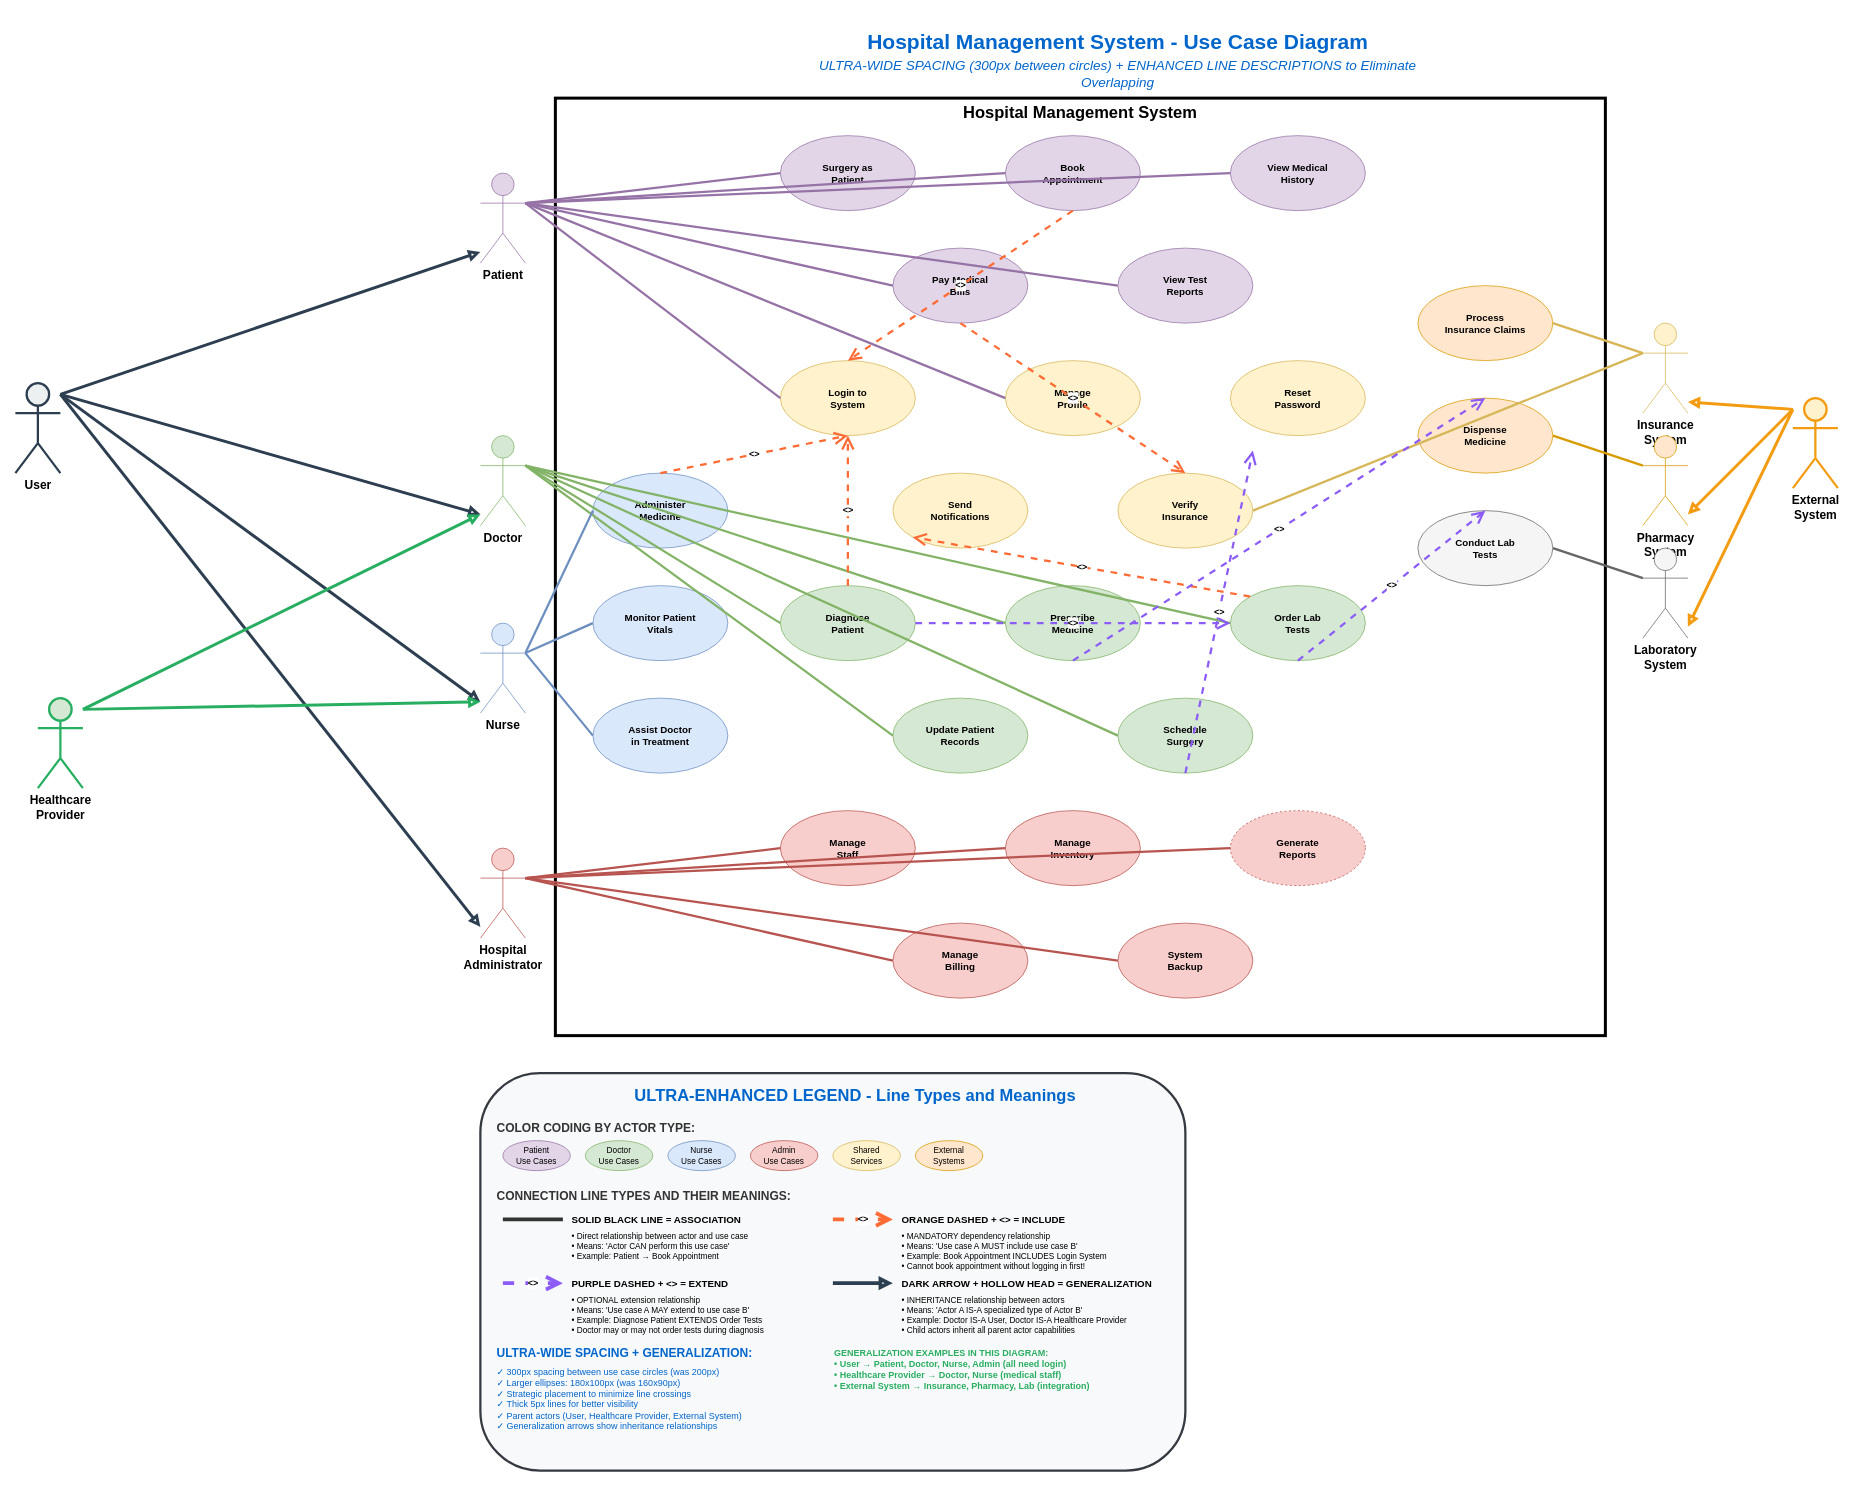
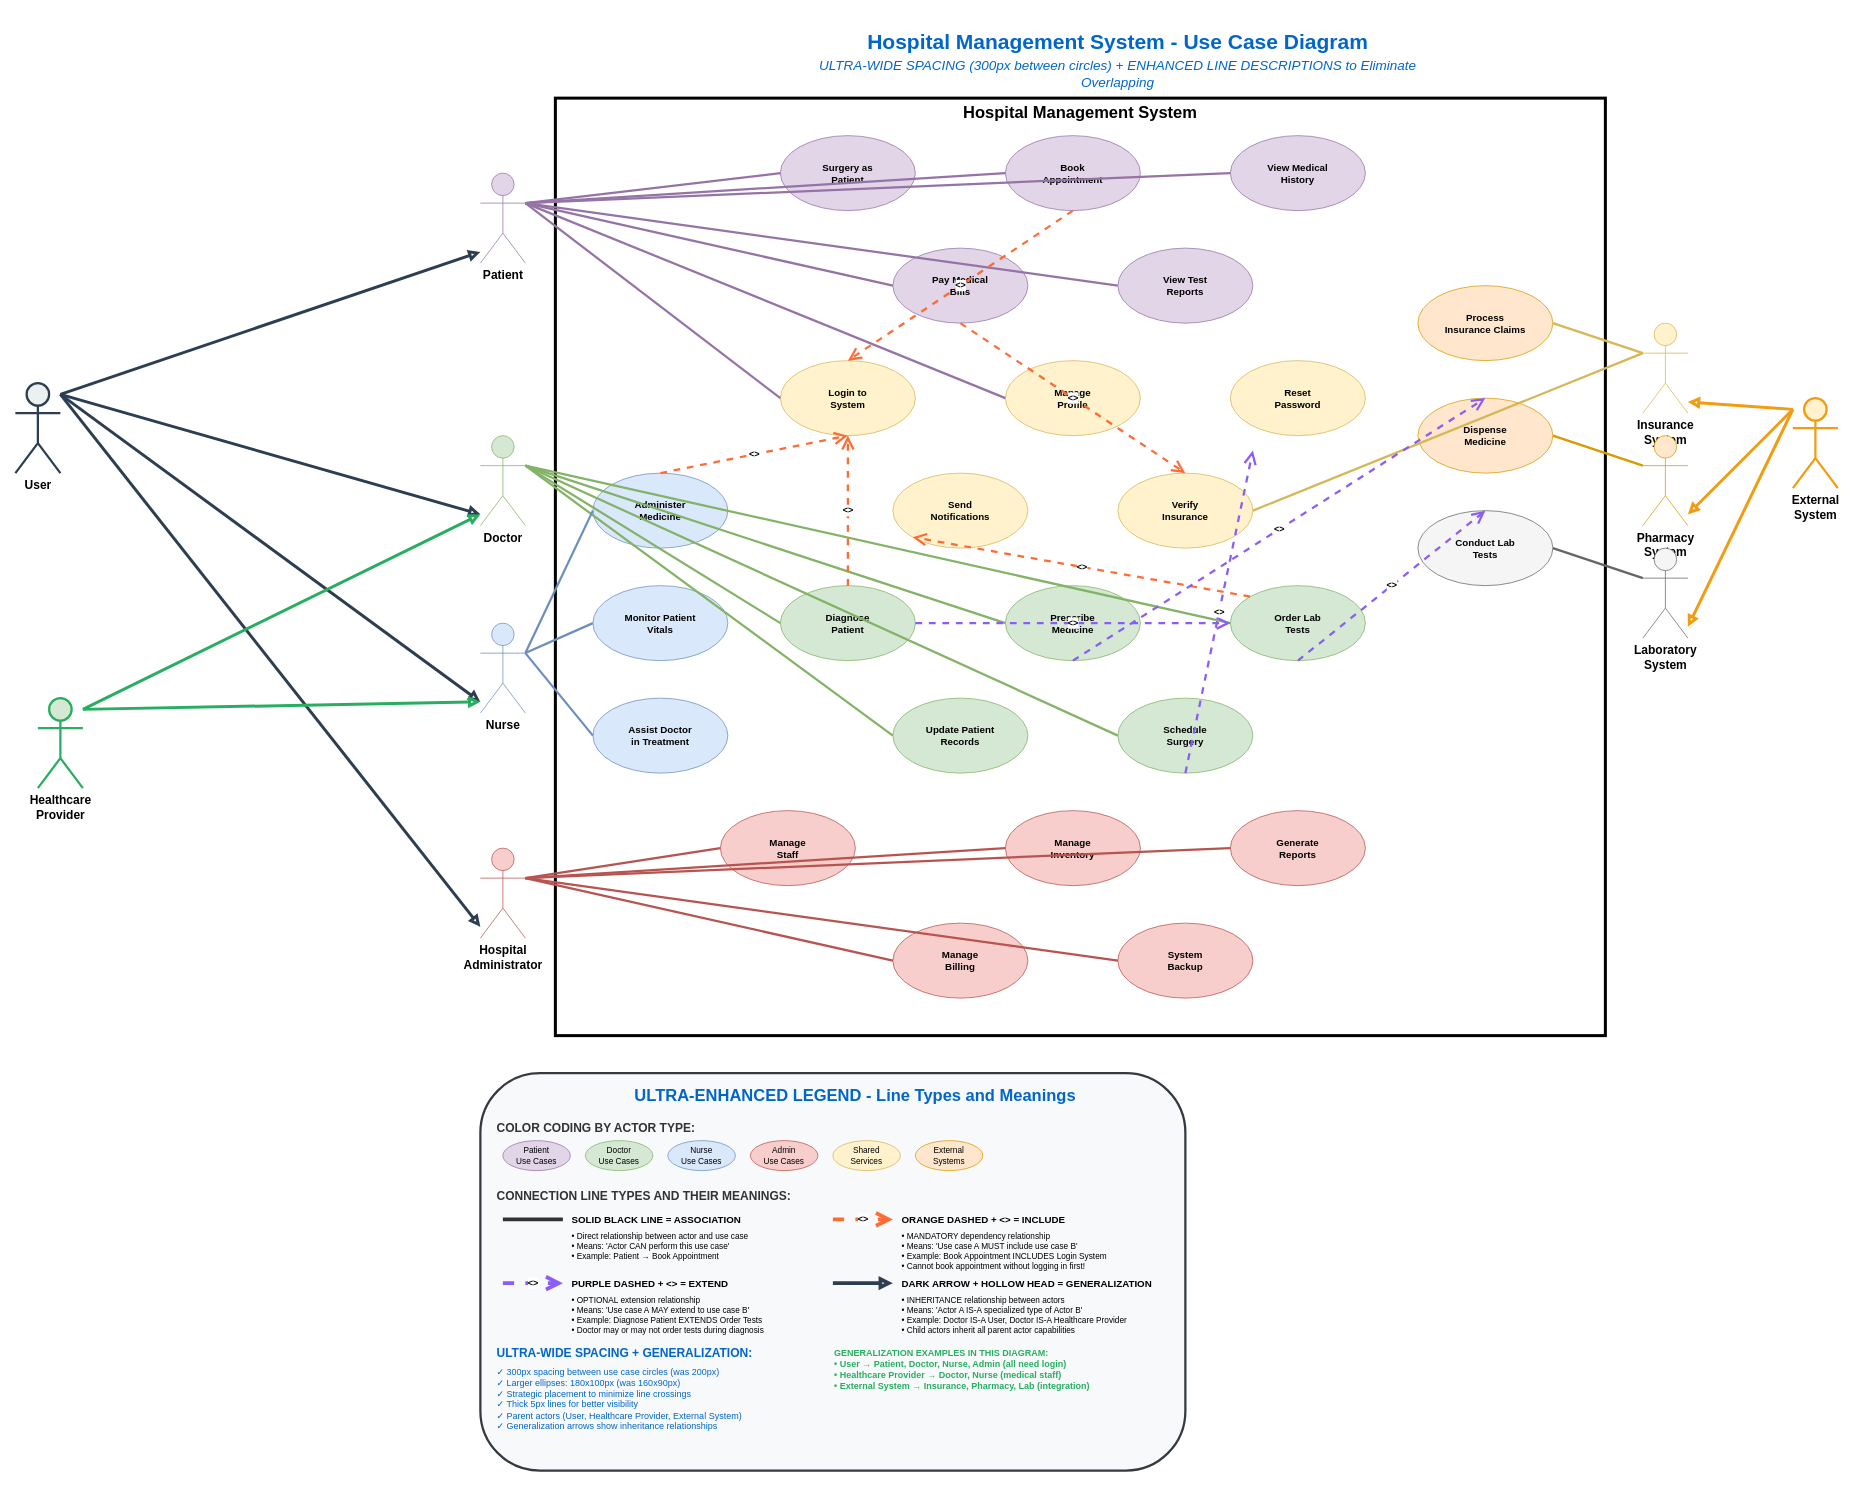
node "Manage Staff": moved (848, 848) -> (788, 848)
node "Generate Reports": style dashed -> solid
